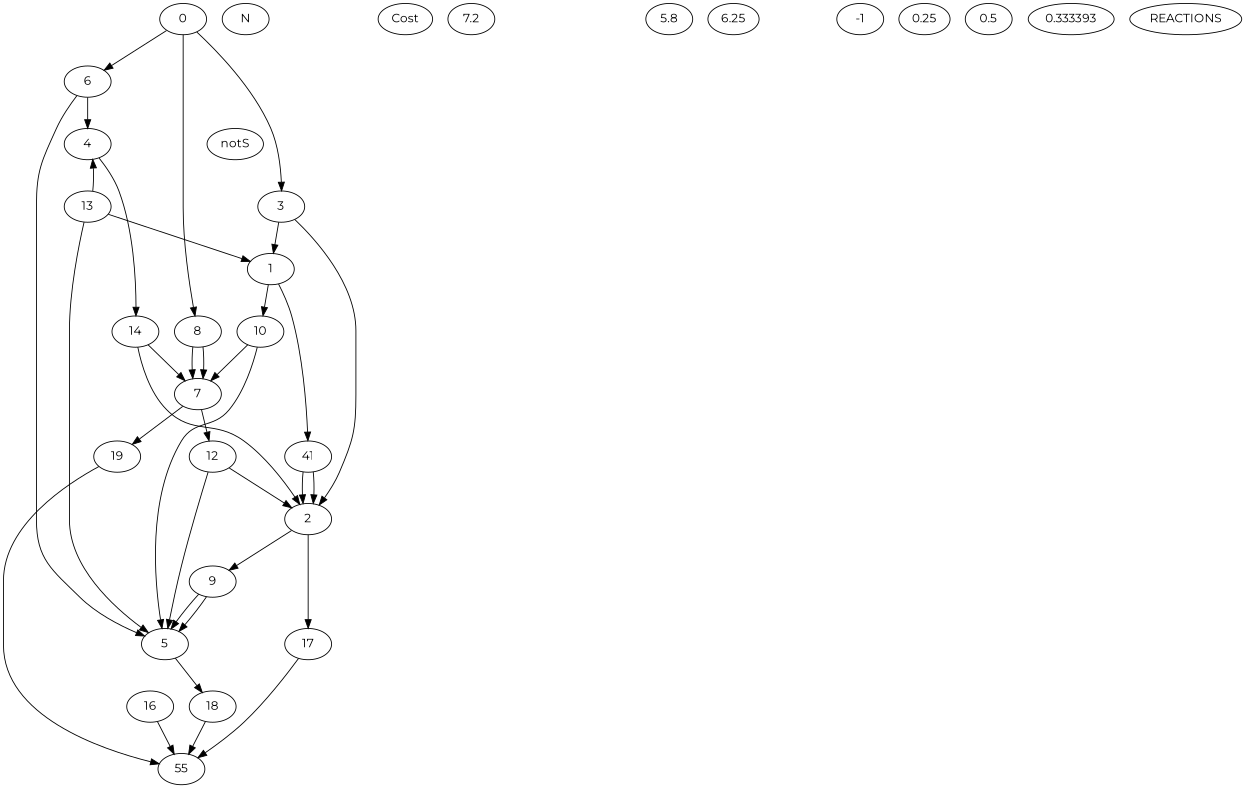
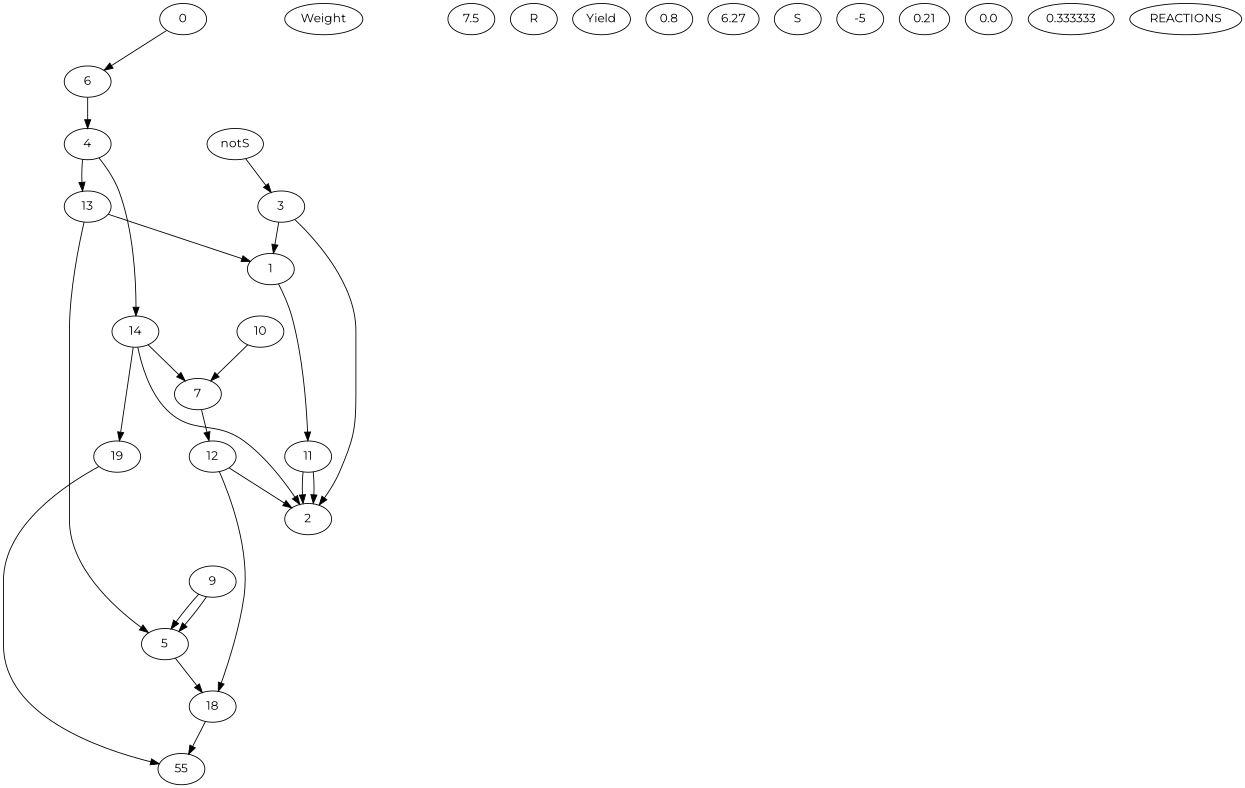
node "N": removed
node "Weight": added
node "Cost": removed
node "7.2": label "7.2" -> "7.5"
node "R": added
node "Yield": added
node "5.8": label "5.8" -> "0.8"
node "6.25": label "6.25" -> "6.27"
node "S": added
node "-1": label "-1" -> "-5"
node "0.25": label "0.25" -> "0.21"
node "0.5": label "0.5" -> "0.0"
node "0.333393": label "0.333393" -> "0.333333"
edge "0" -> "3": now "notS" -> "3"
edge "13" -> "4": reversed
edge "1" -> "10": removed
node "8": removed
edge "6" -> "5": removed
edge "7" -> "19": now "14" -> "19"
node "41": label "41" -> "11"
edge "10" -> "5": removed
edge "12" -> "5": now "12" -> "18"
edge "2" -> "9": removed
node "17": removed
node "16": removed
